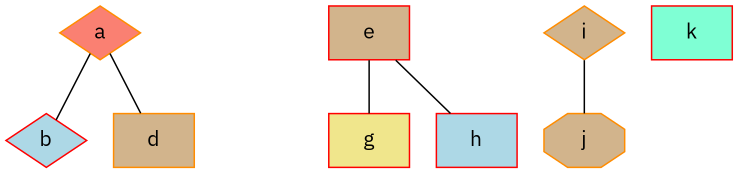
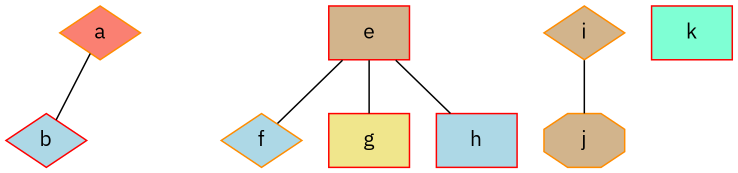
node "d": removed
node "f": added
